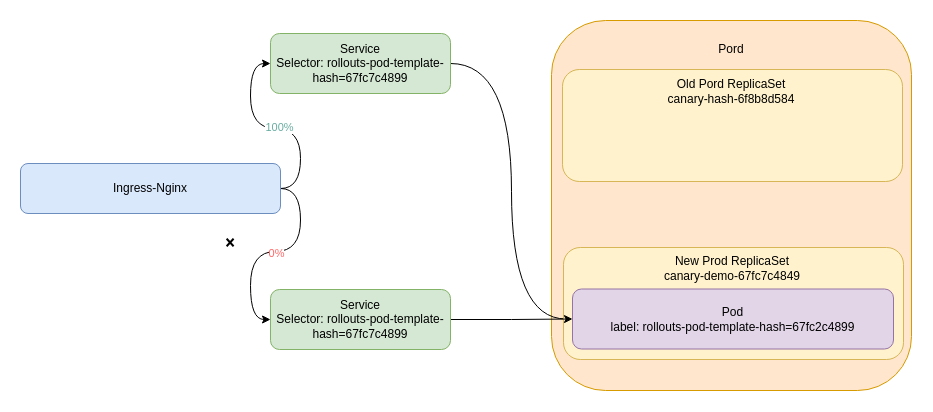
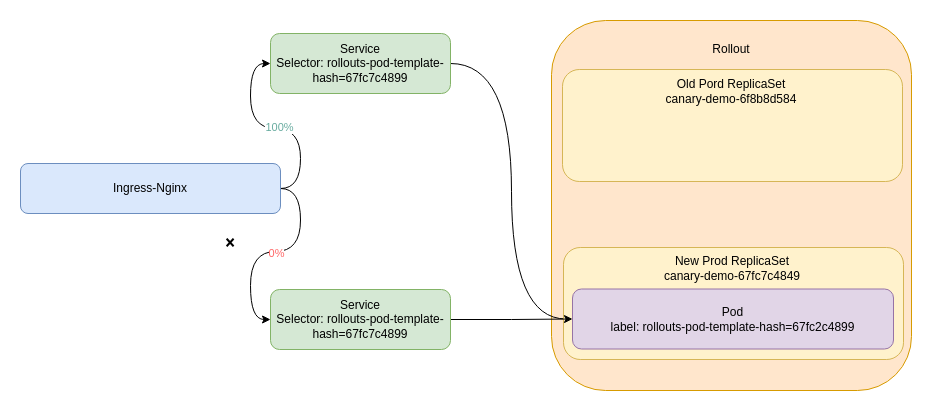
node "Pord": label "Pord" -> "Rollout"
node "Old Pord ReplicaSet canary-hash-6f8b8d584": label "Old Pord ReplicaSet canary-hash-6f8b8d584" -> "Old Pord ReplicaSet canary-demo-6f8b8d584"
